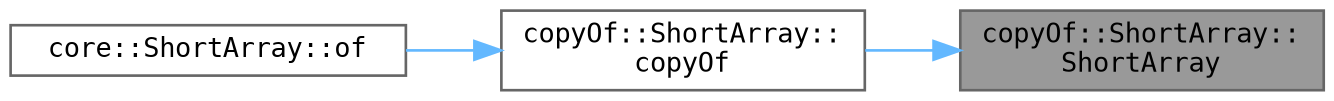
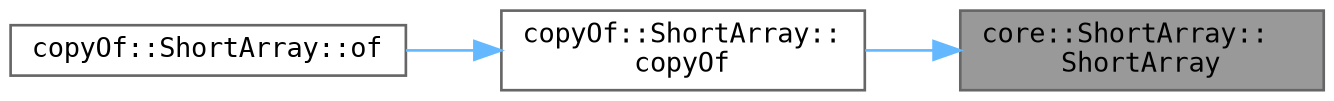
node "core::ShortArray::of": label "core::ShortArray::of" -> "copyOf::ShortArray::of"
node "copyOf::ShortArray:: ShortArray": label "copyOf::ShortArray:: ShortArray" -> "core::ShortArray:: ShortArray"
